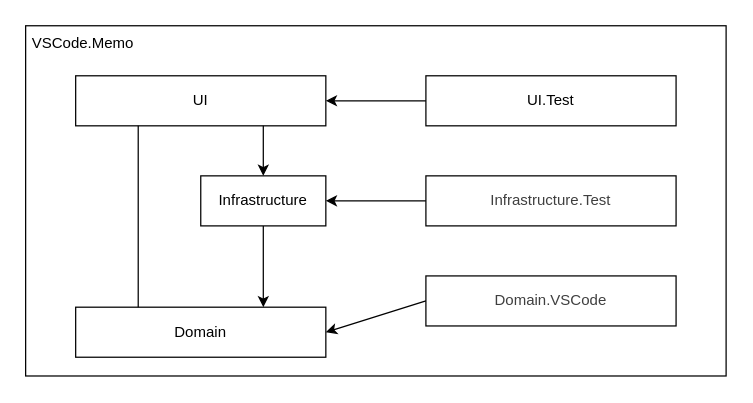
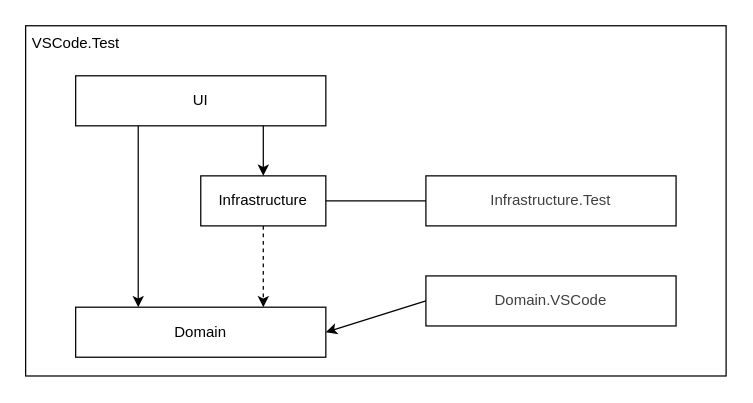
node "VSCode.Memo": label "VSCode.Memo" -> "VSCode.Test"
edge "UI.Test" -> "UI": removed
node "UI.Test": removed
edge "Infrastructure.Test" -> "Infrastructure": arrowhead classic -> none
edge "Infrastructure" -> "Domain": style solid -> dashed
edge "UI" -- "Domain": arrowhead none -> classic
